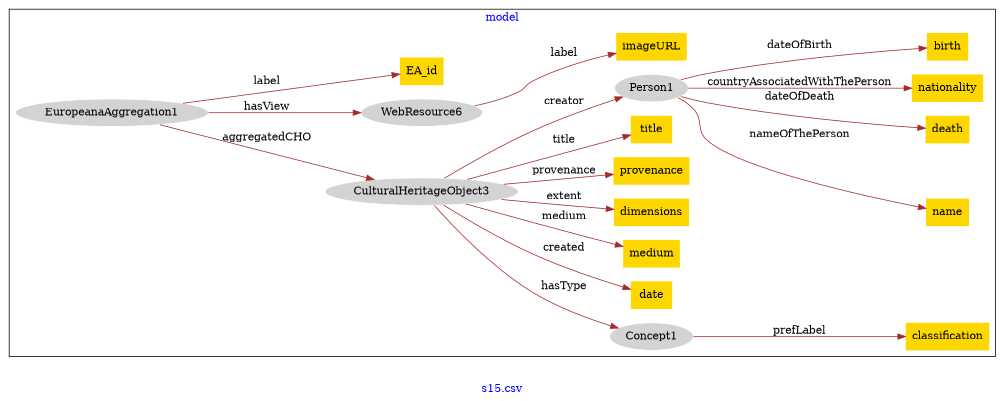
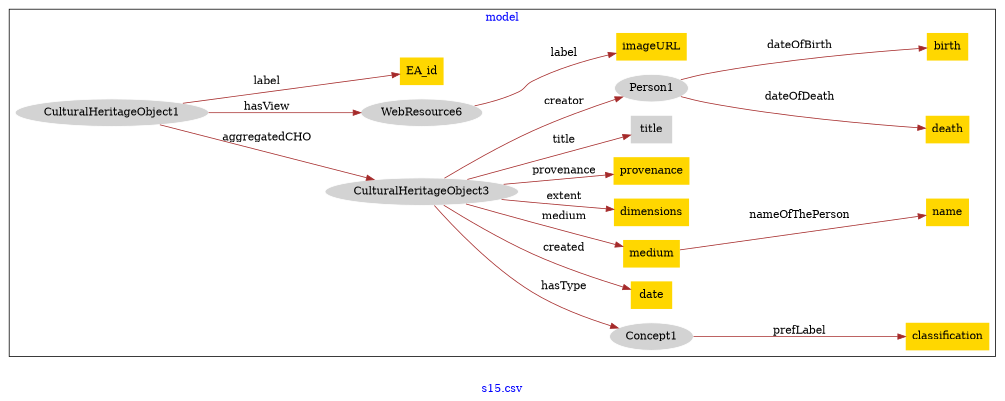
node "nationality": removed
node "EuropeanaAggregation1": label "EuropeanaAggregation1" -> "CulturalHeritageObject1"
node "title": fillcolor gold -> lightgray
edge "Person1" -> "name": now "medium" -> "name"
